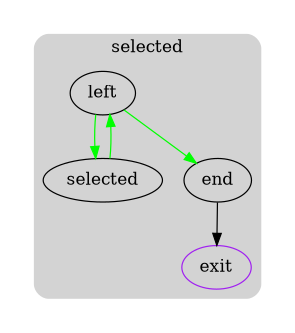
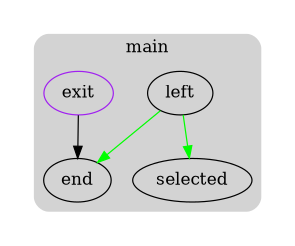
cluster "selected": label "selected" -> "main"
edge "selected" -> "left": removed
edge "end" -> "exit": reversed
